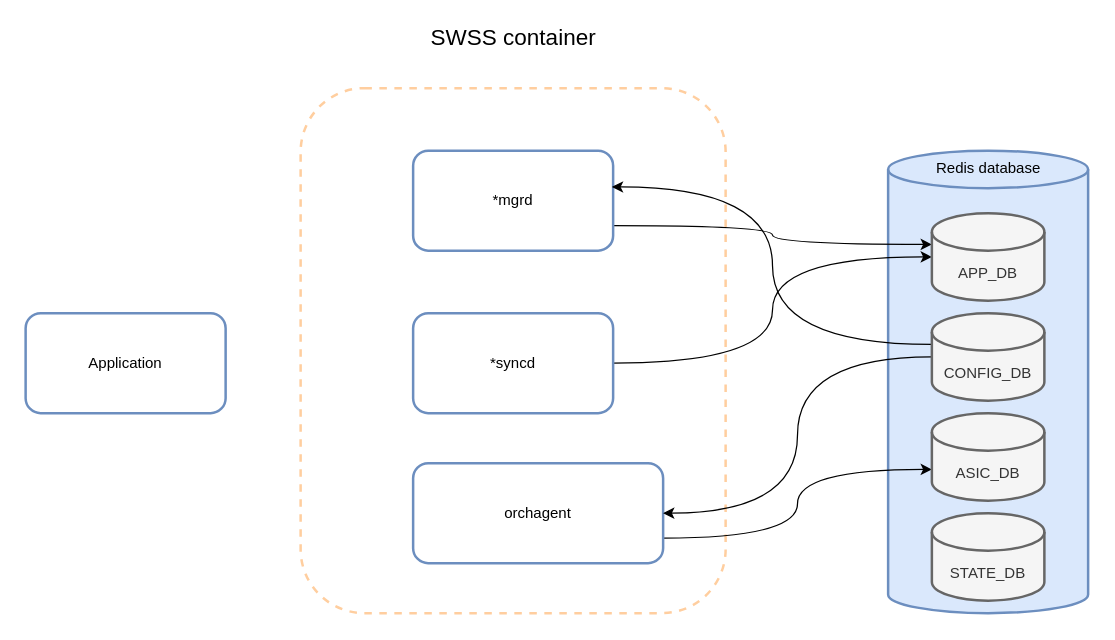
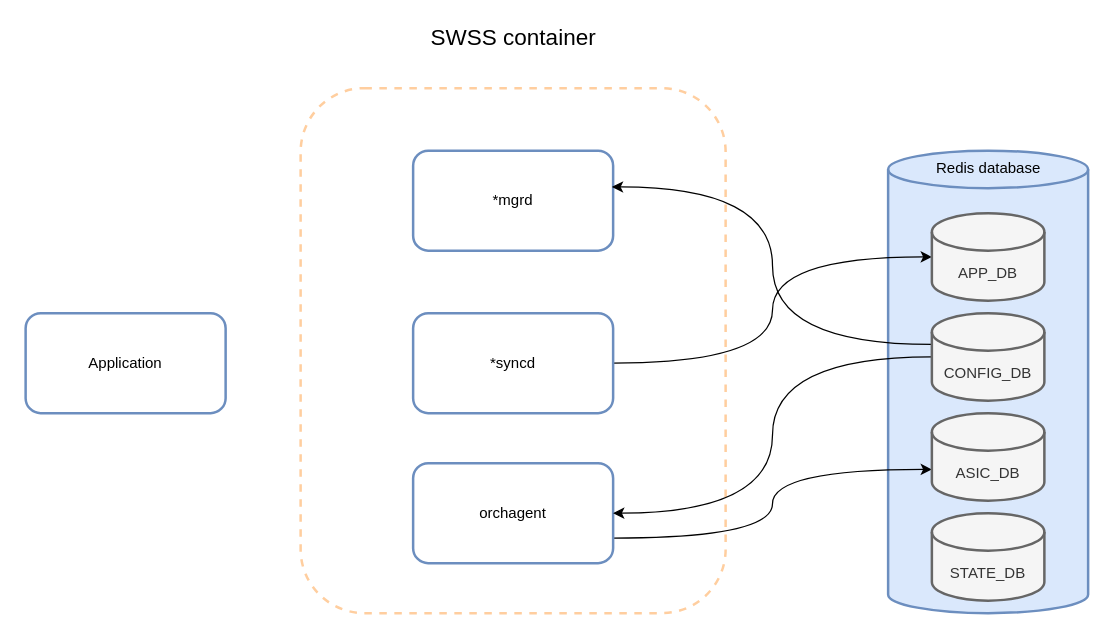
edge "*mgrd" -> "APP_DB": removed
node "orchagent": size 250x100 -> 200x100
